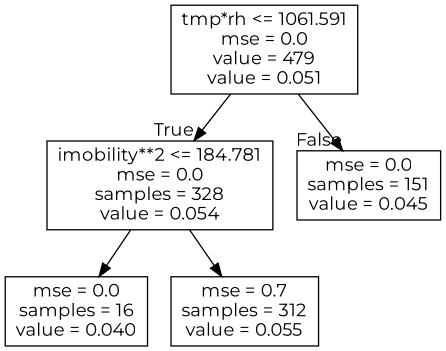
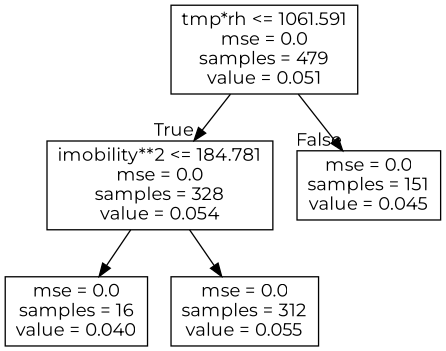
node "tmp*rh <= 1061.591 mse = 0.0 value = 479 value = 0.051": label "tmp*rh <= 1061.591 mse = 0.0 value = 479 value = 0.051" -> "tmp*rh <= 1061.591 mse = 0.0 samples = 479 value = 0.051"
node "mse = 0.7 samples = 312 value = 0.055": label "mse = 0.7 samples = 312 value = 0.055" -> "mse = 0.0 samples = 312 value = 0.055"
